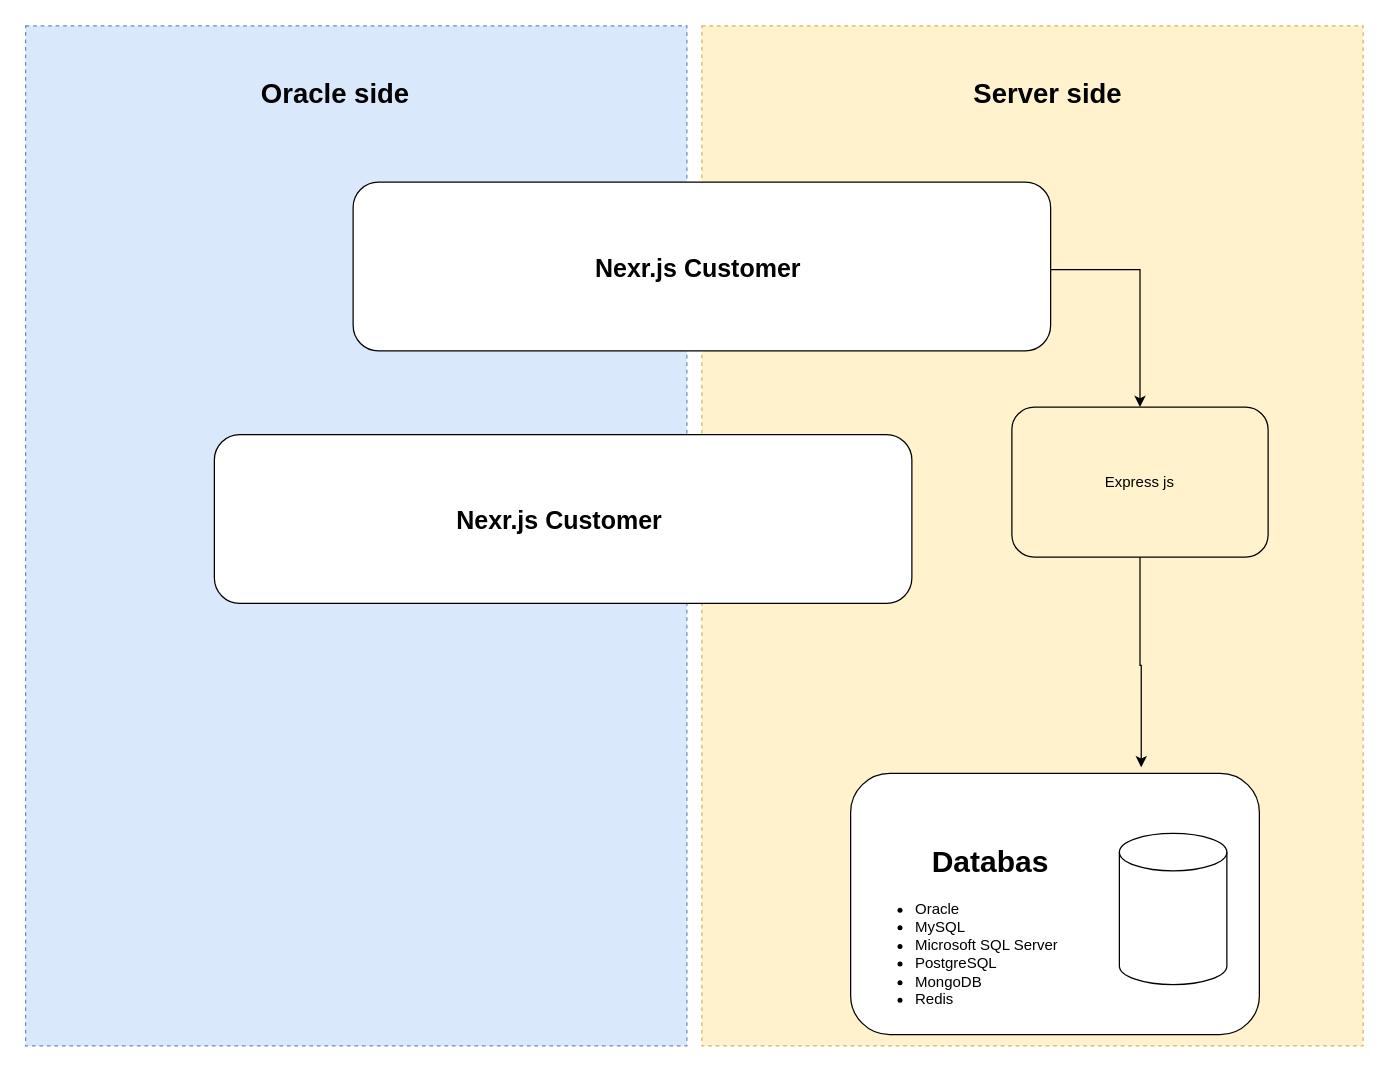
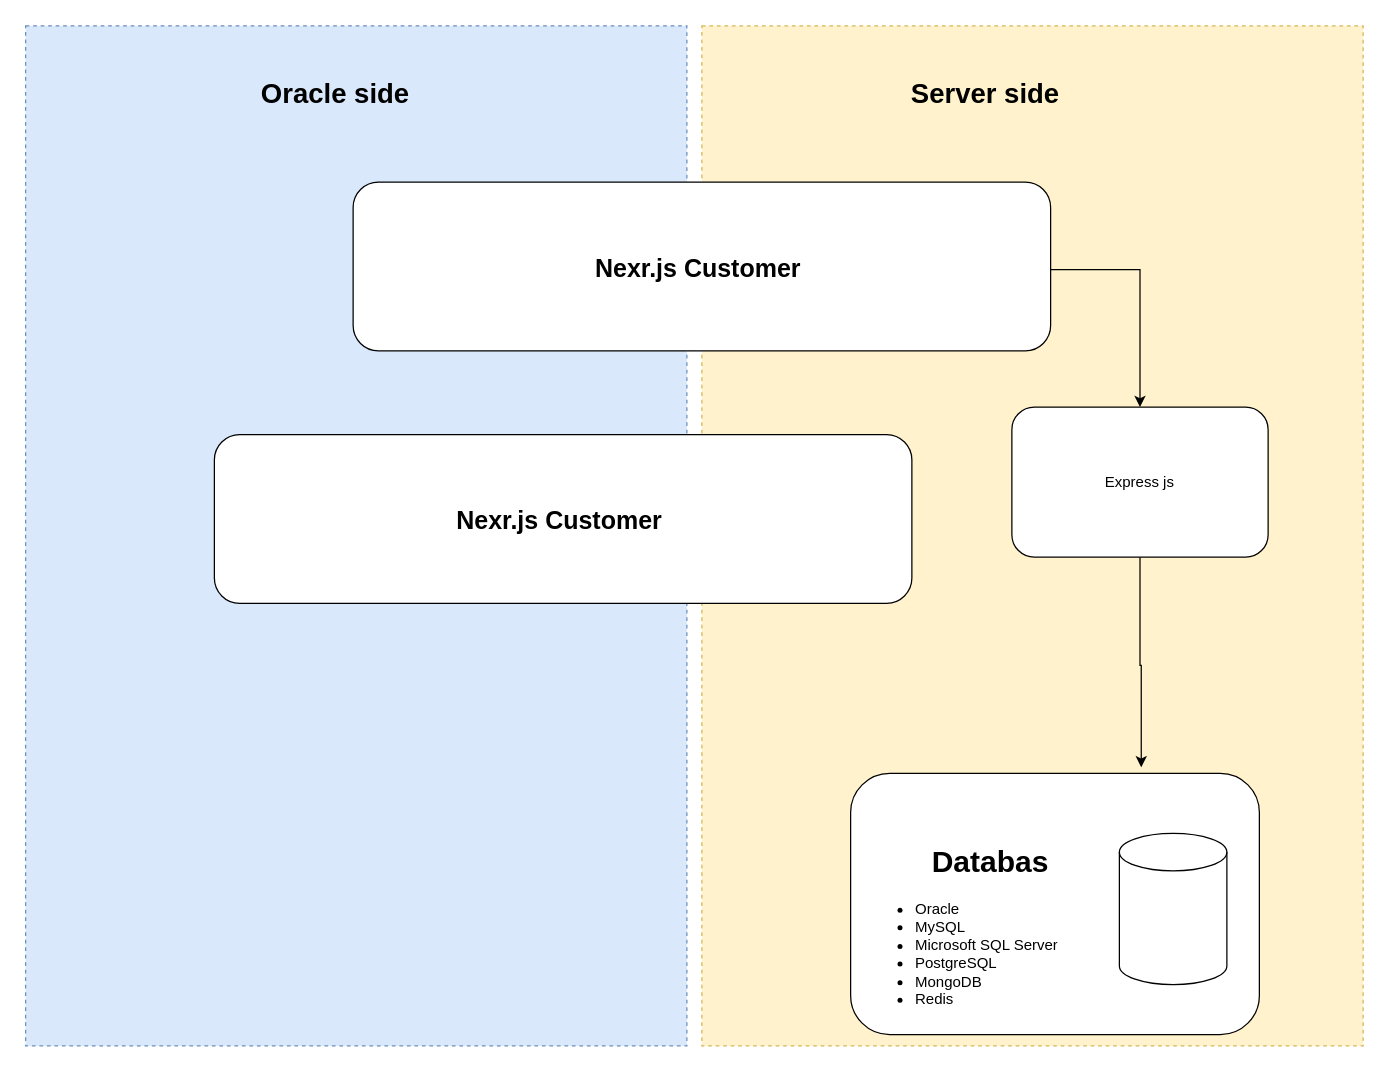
node "Server side": moved (1048, 94) -> (986, 94)
node "Express js": fillcolor #fff2cc -> #ffffff
